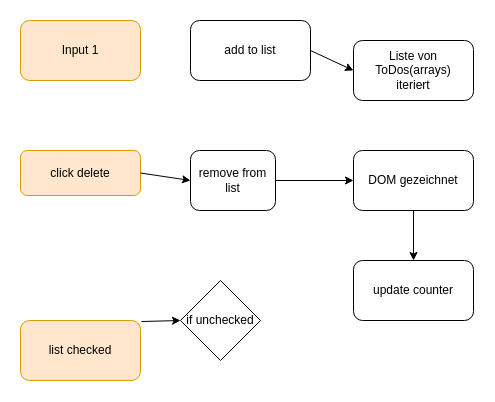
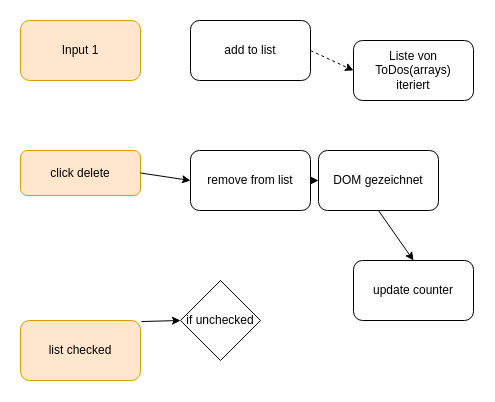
edge "add to list" -> "Liste von ToDos(arrays) iteriert": style solid -> dashed
node "remove from list": size 85x60 -> 120x60
node "DOM gezeichnet": moved (414, 181) -> (379, 181)
